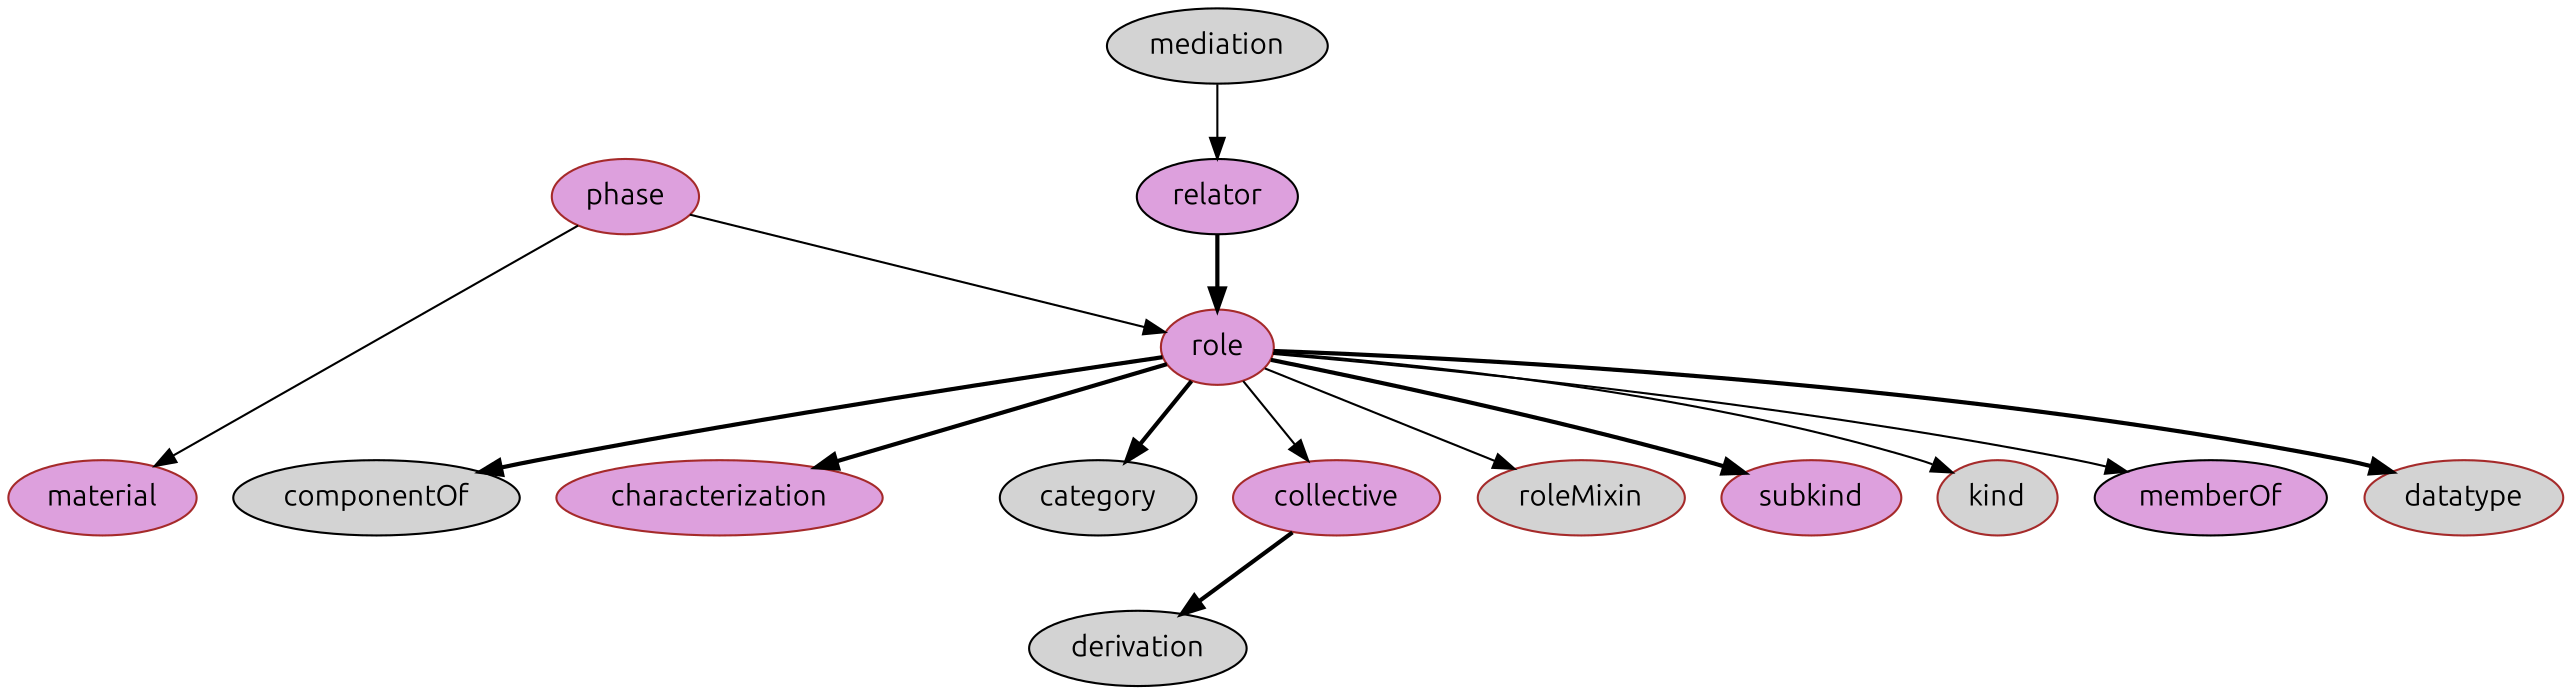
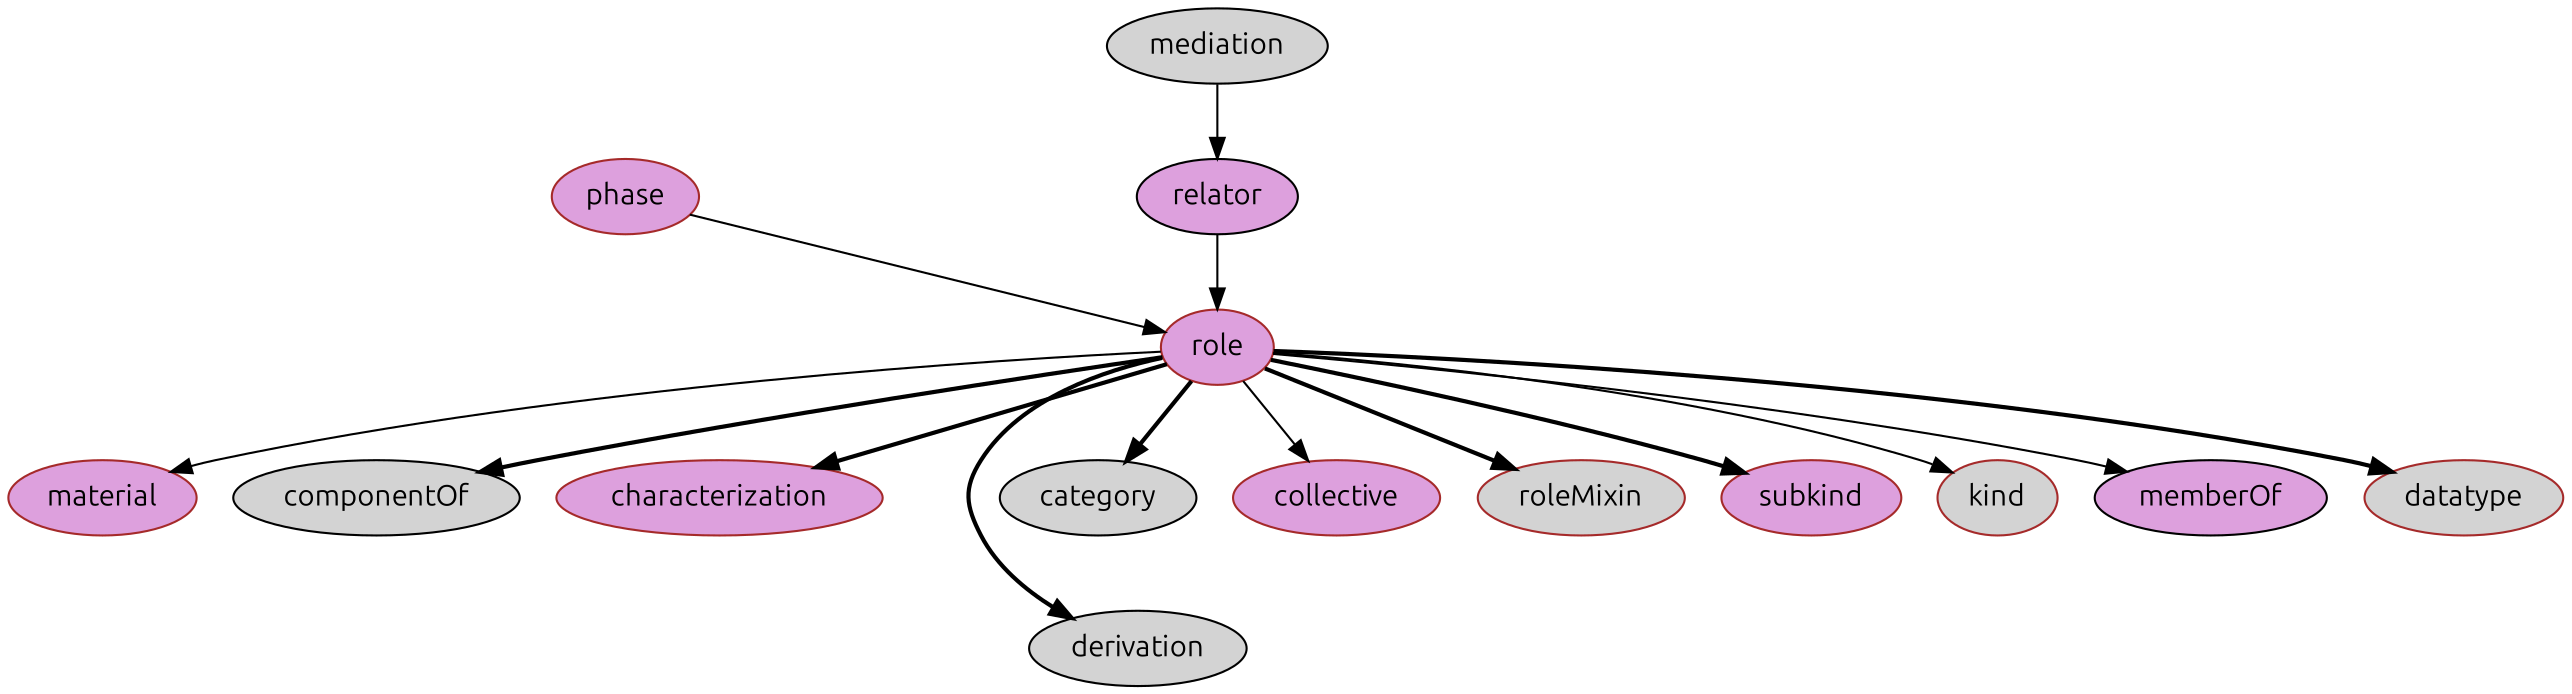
edge "relator" -> "role": style bold -> solid
edge "phase" -> "material": now "role" -> "material"
edge "role" -> "roleMixin": style solid -> bold
edge "collective" -> "derivation": now "role" -> "derivation"
